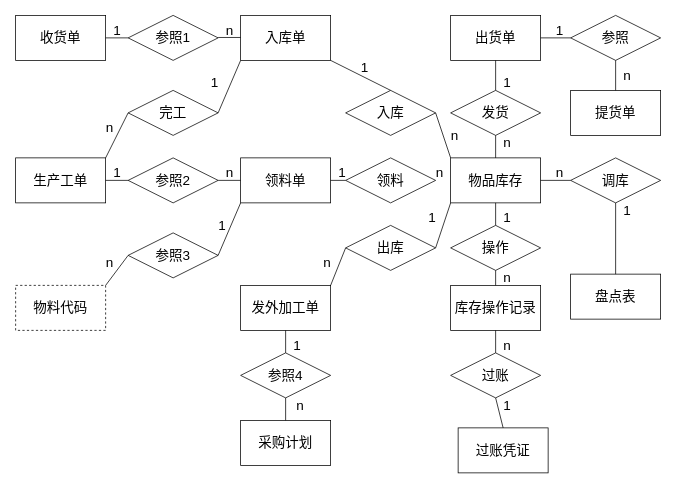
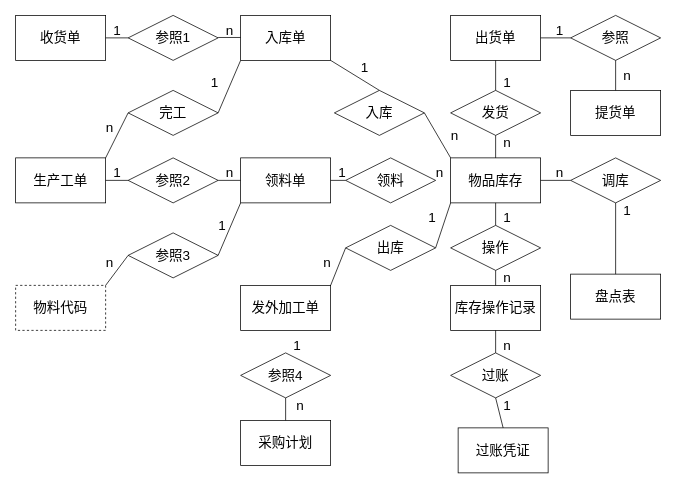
node "入库": moved (390, 113) -> (379, 113)
edge "发外加工单" -- "参照4": removed
